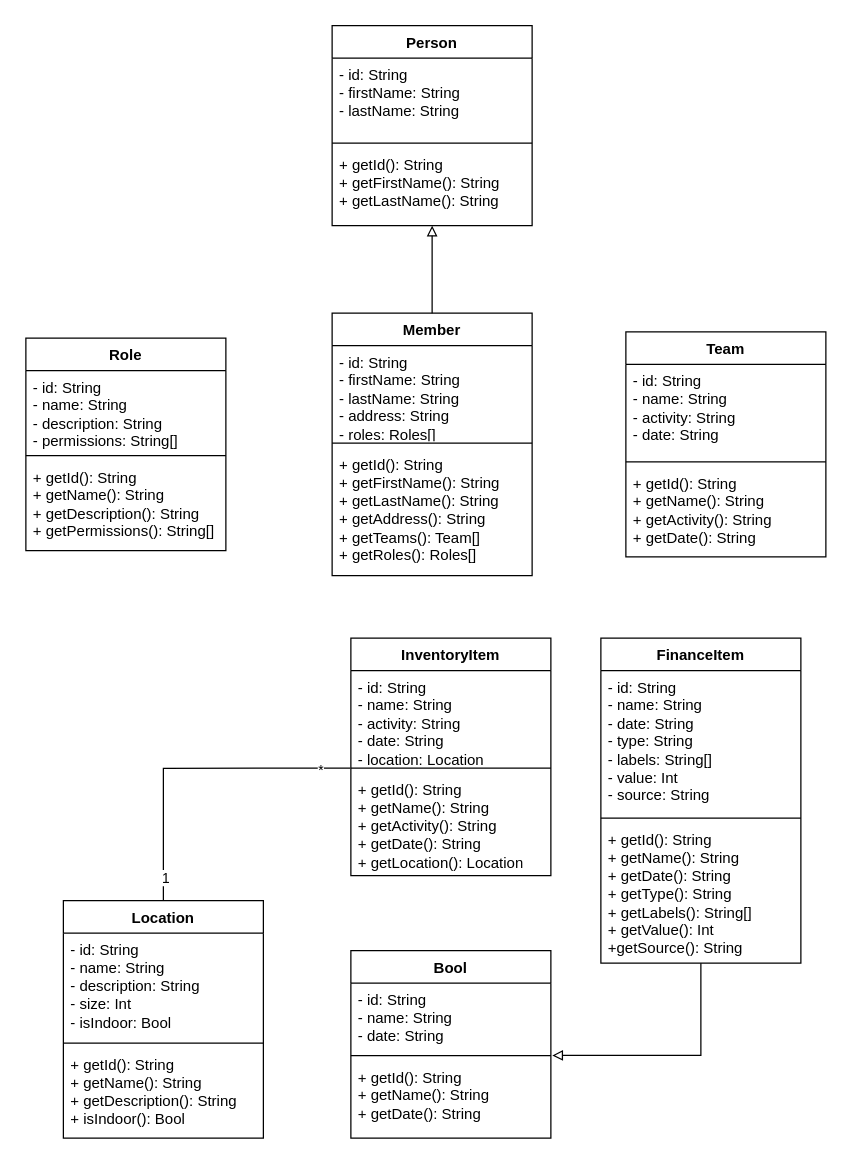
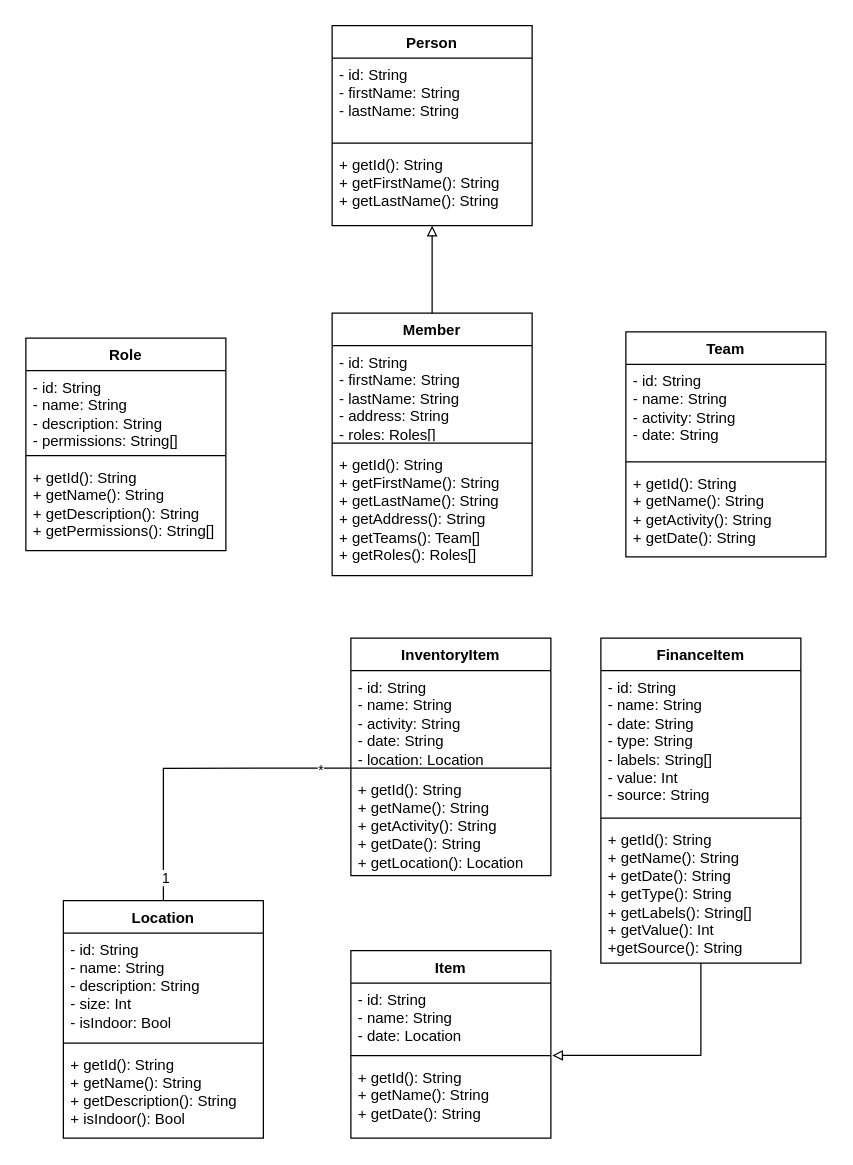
node "Bool": label "Bool" -> "Item"
node "- id: String - name: String - date: String": label "- id: String - name: String - date: String" -> "- id: String - name: String - date: Location"
